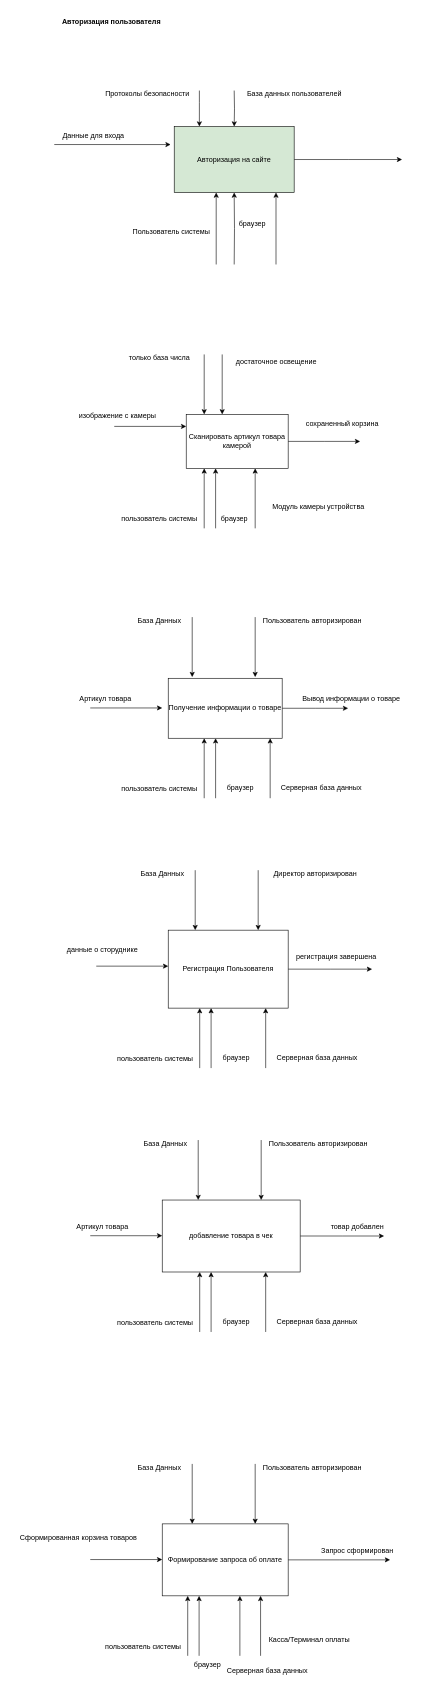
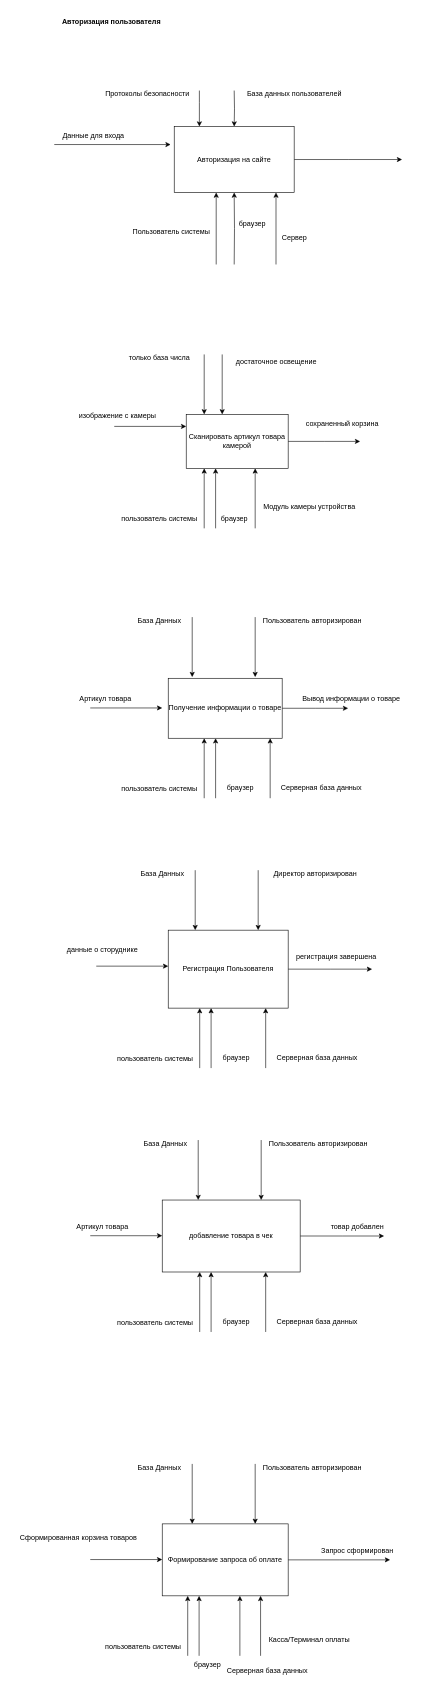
node "Авторизация на сайте": fillcolor #d5e8d4 -> #ffffff
node "Сервер": added
node "Модуль камеры устройства": moved (318, 507) -> (309, 507)
